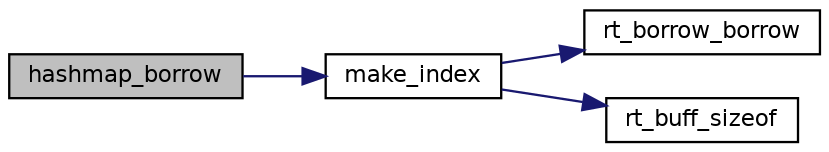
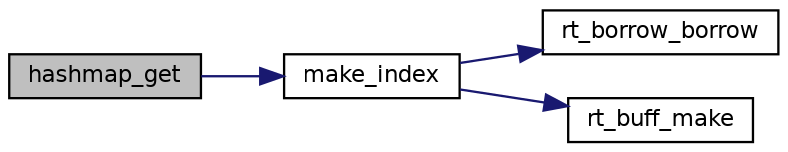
node "hashmap_borrow": label "hashmap_borrow" -> "hashmap_get"
node "rt_buff_sizeof": label "rt_buff_sizeof" -> "rt_buff_make"
